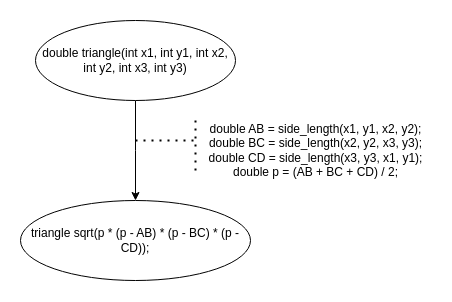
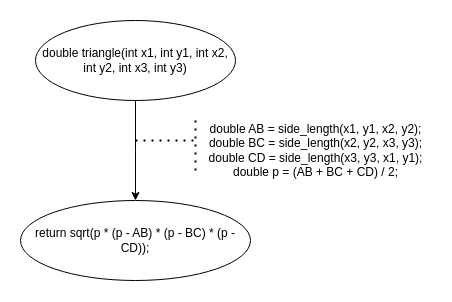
node "triangle sqrt(p * (p - AB) * (p - BC) * (p - CD));": label "triangle sqrt(p * (p - AB) * (p - BC) * (p - CD));" -> "return sqrt(p * (p - AB) * (p - BC) * (p - CD));"
